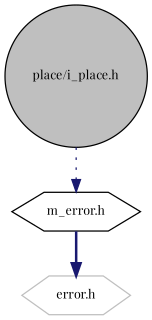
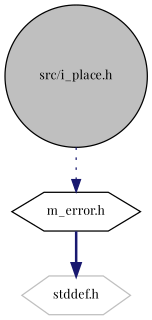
node "place/i_place.h": label "place/i_place.h" -> "src/i_place.h"
node "error.h": label "error.h" -> "stddef.h"
